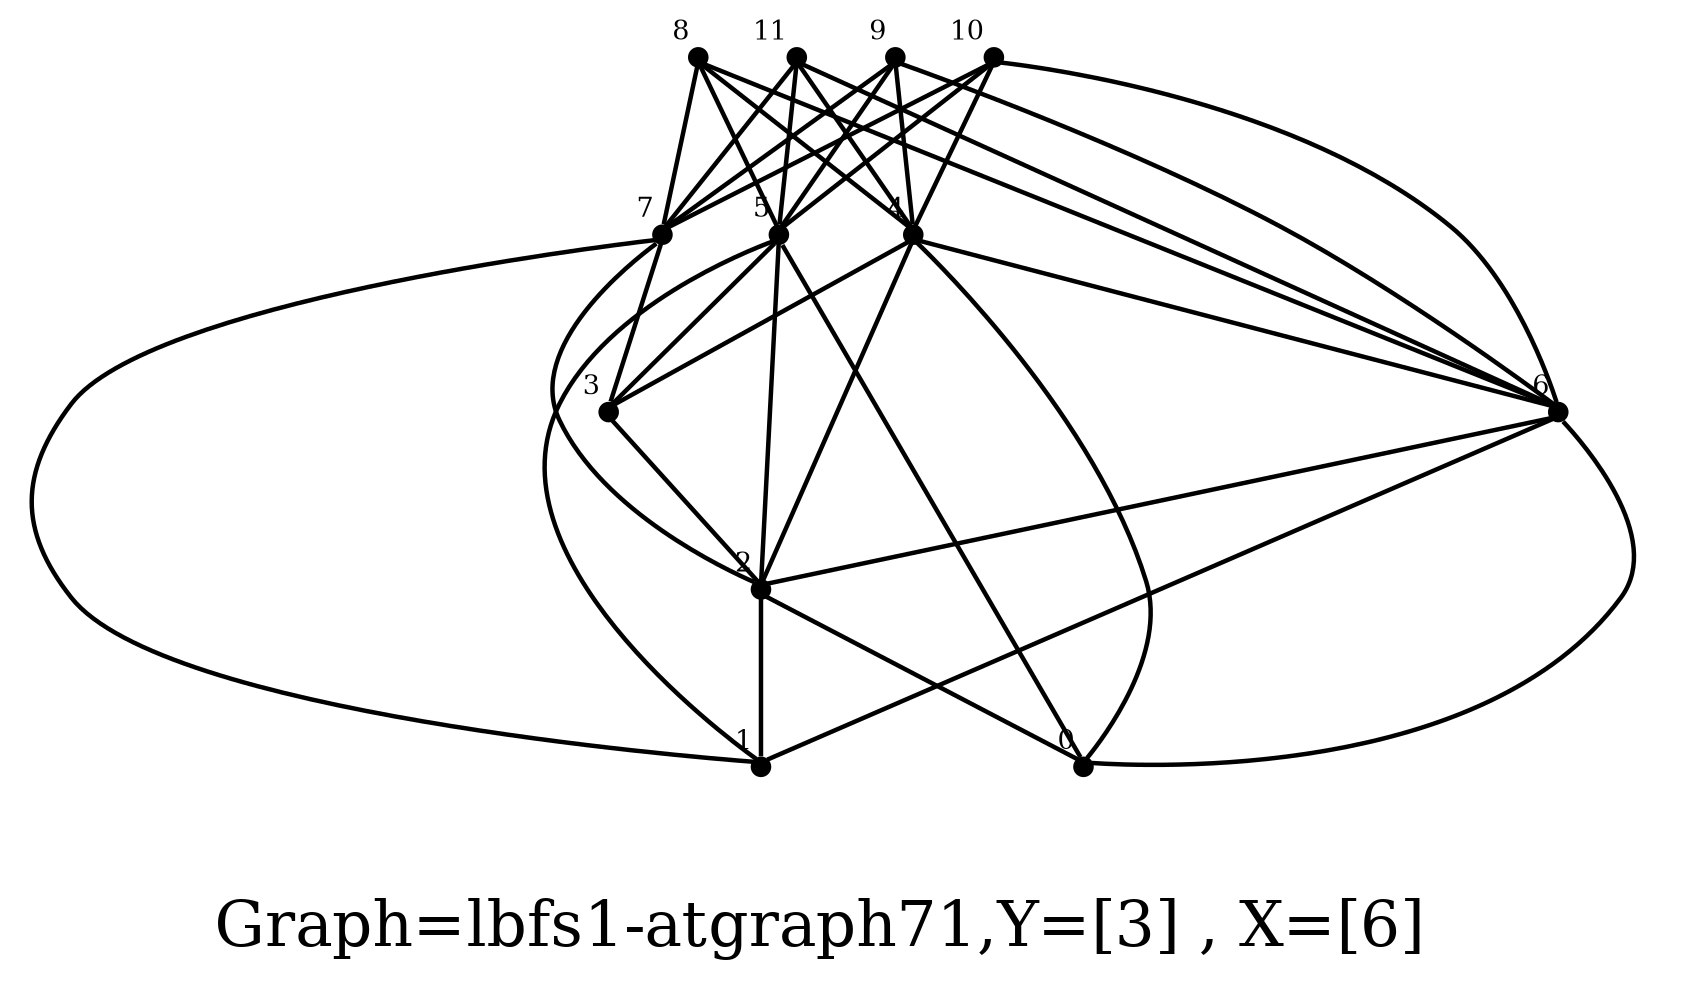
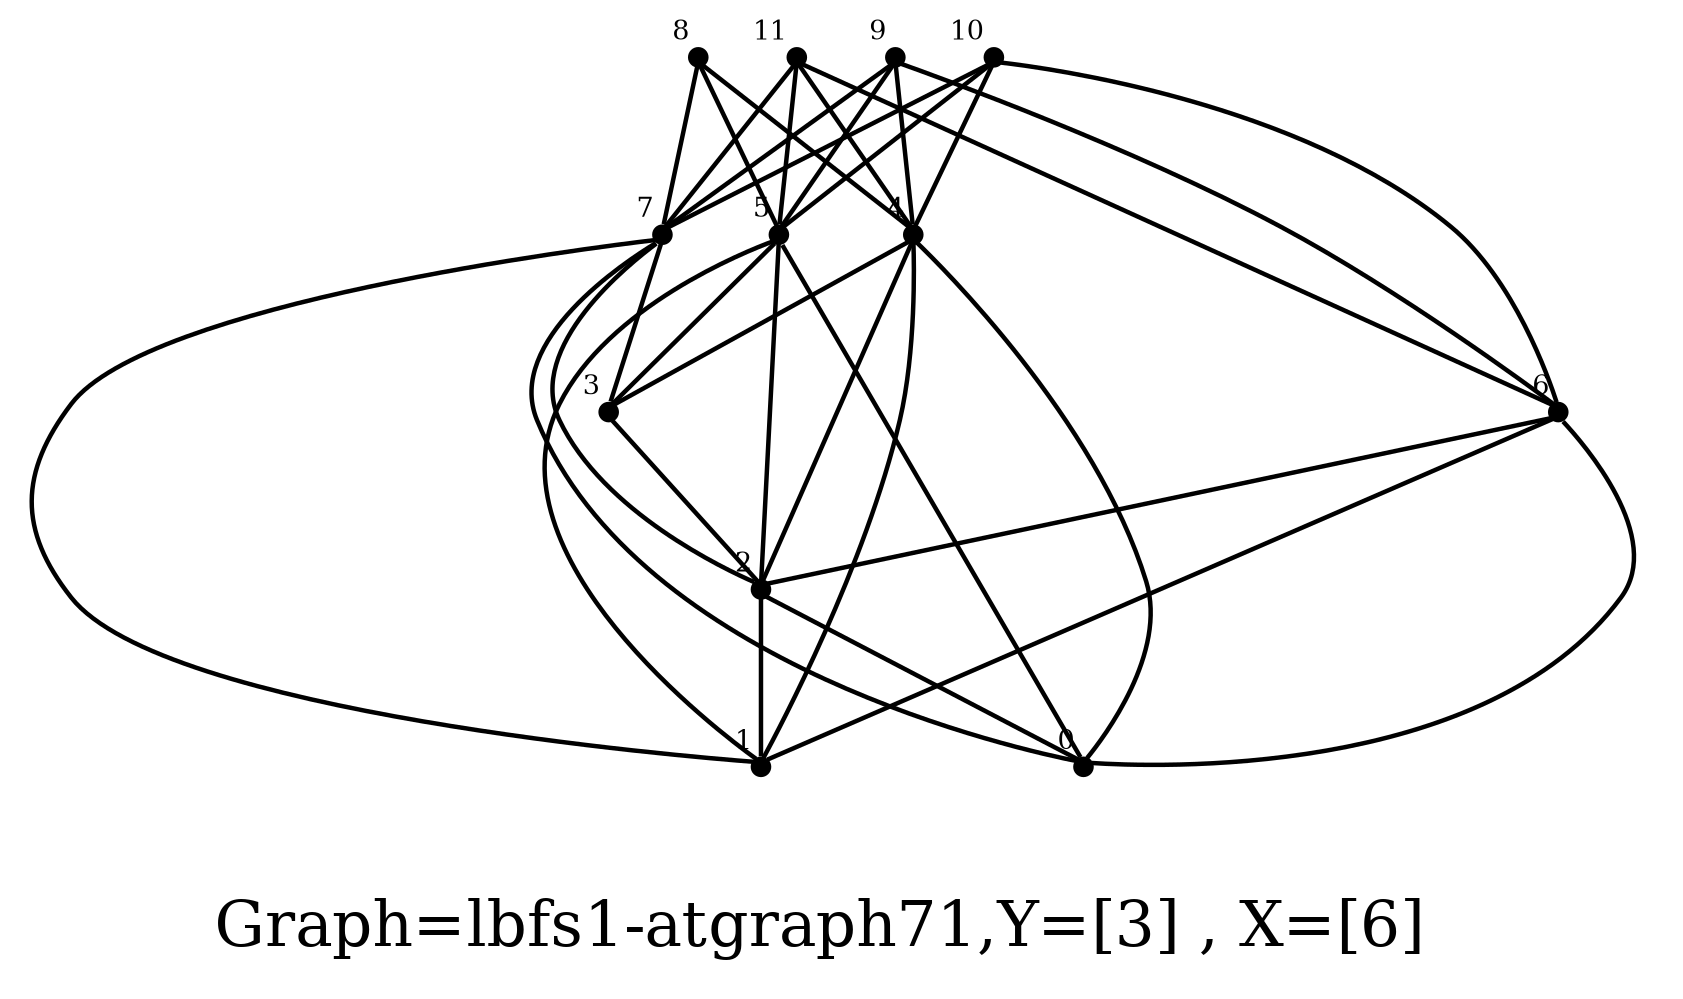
edge "8" -- "6": removed
edge "4" -- "6": now "4" -- "1"
edge "7" -- "0": added
